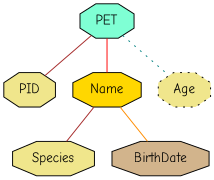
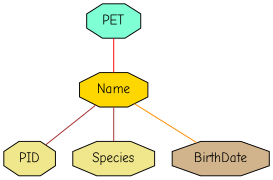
edge "PET" -- "PID": now "Name" -- "PID"
node "Age": removed
